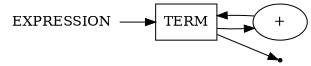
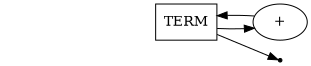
node "EXPRESSION": removed
